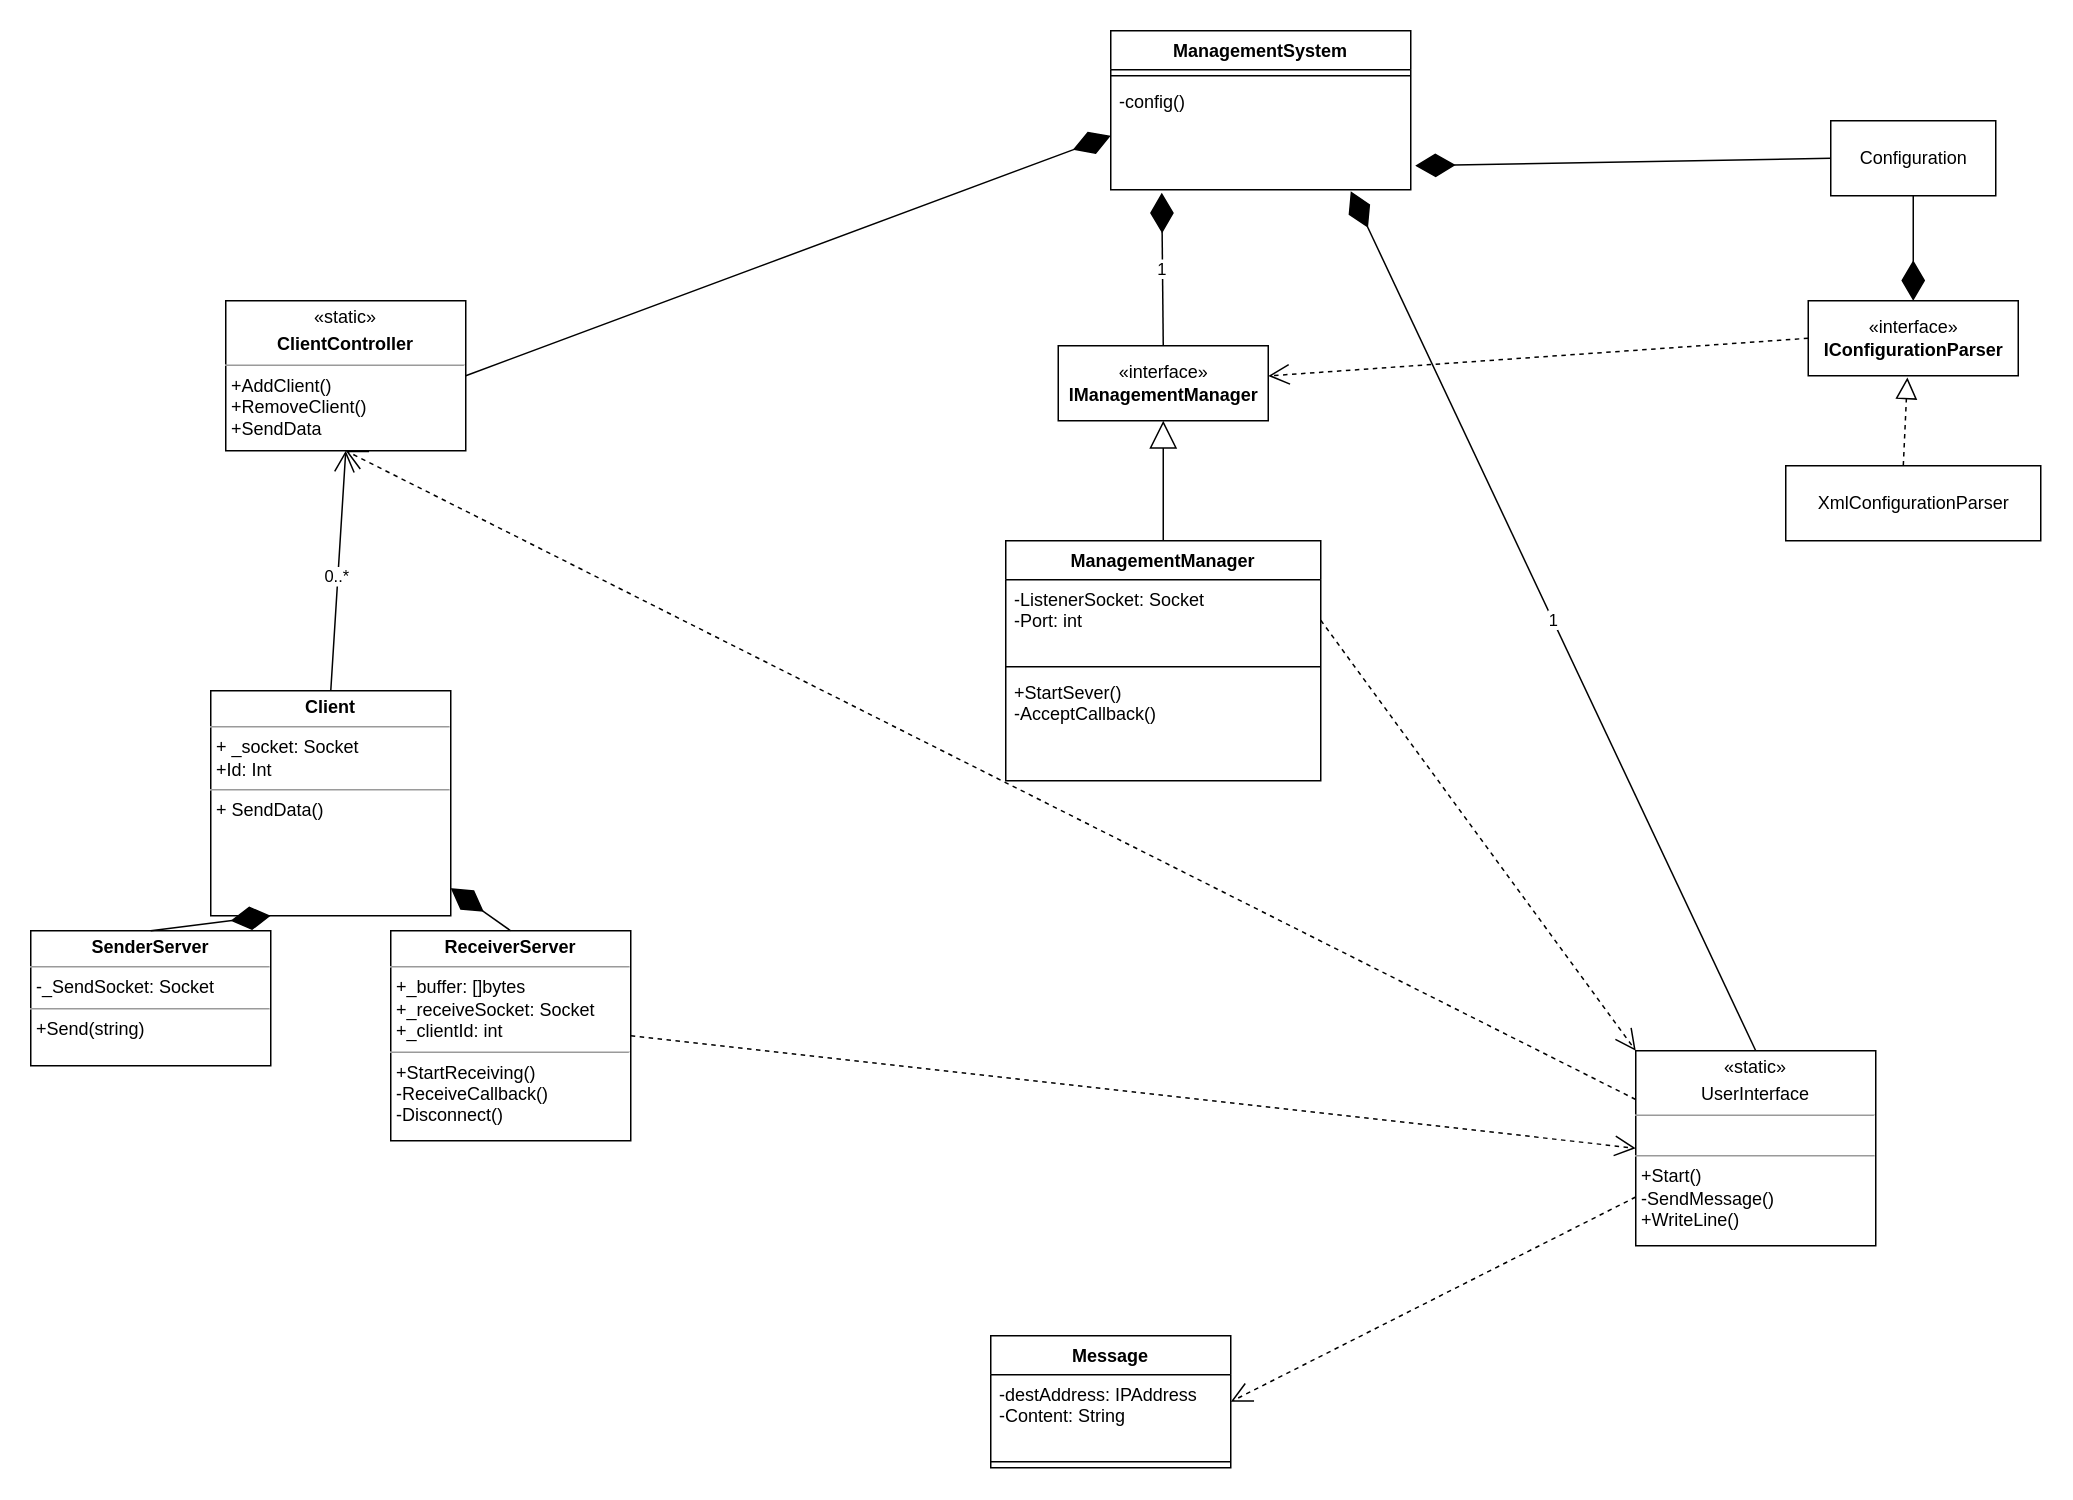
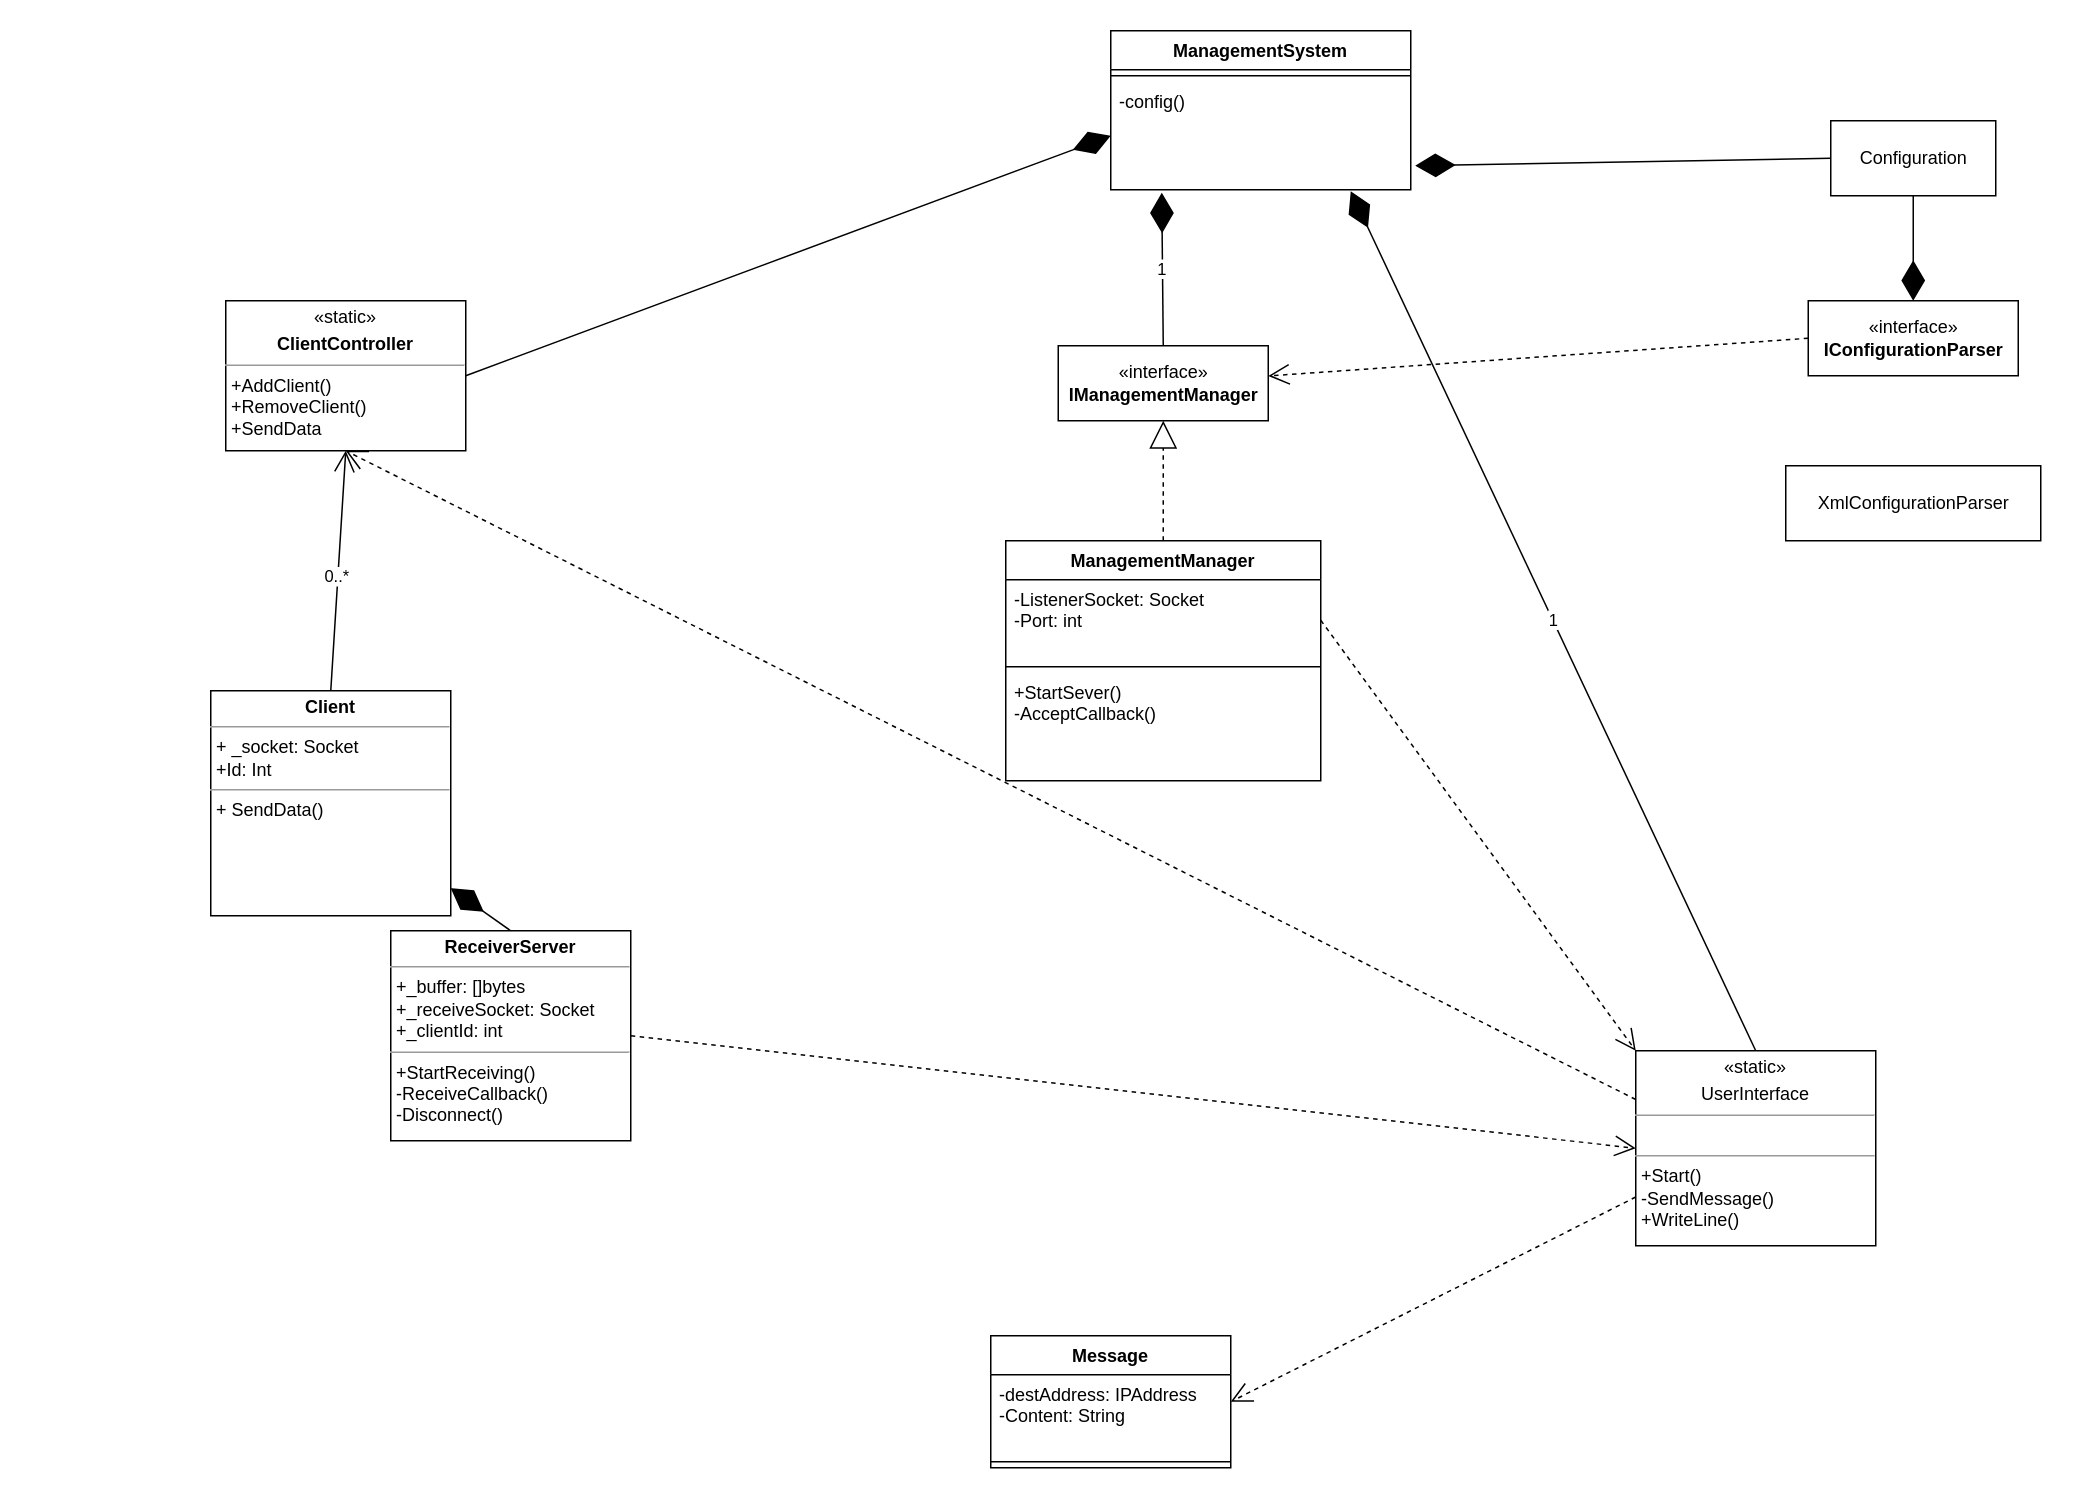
edge "XmlConfigurationParser" -> "«interface» IConfigurationParser": removed
edge "ManagementManager" -> "«interface» IManagementManager": style solid -> dashed
edge "SenderServer -_SendSocket: Socket +Send(string)" -> "Client + _socket: Socket +Id: Int + SendData()": removed
node "SenderServer -_SendSocket: Socket +Send(string)": removed
